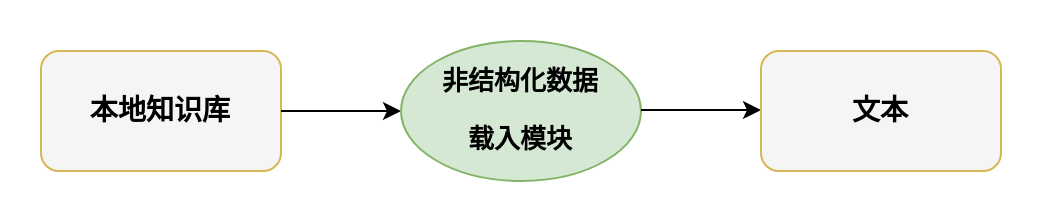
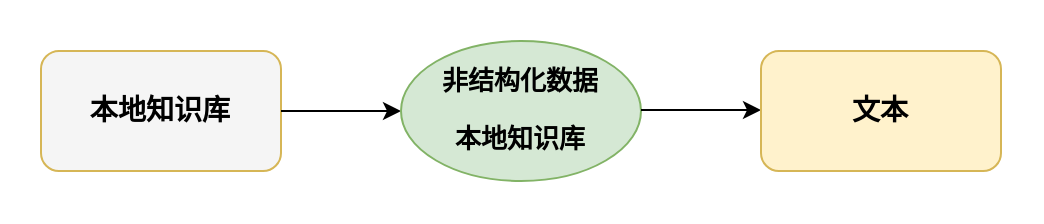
node "非结构化数据载入模块": label "非结构化数据载入模块" -> "非结构化数据本地知识库"
node "文本": fillcolor #f5f5f5 -> #fff2cc
